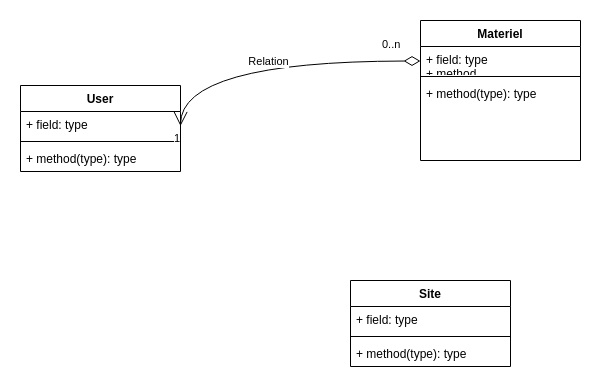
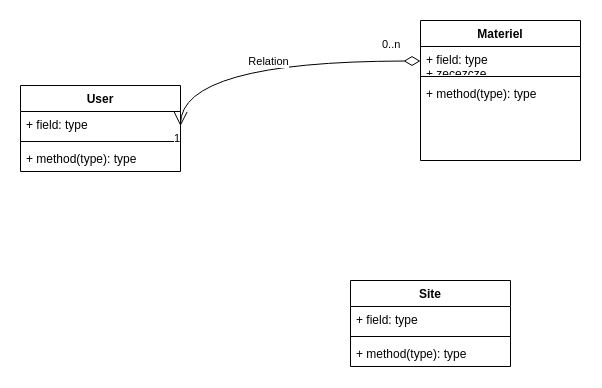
node "+ field: type + method zeczec": label "+ field: type + method zeczec" -> "+ field: type + zecezcze zeczec"
